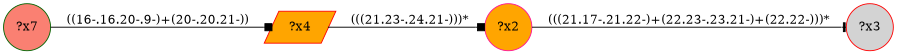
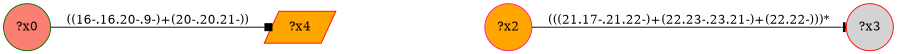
node "?x7": label "?x7" -> "?x0"
edge "?x4" -> "?x2": removed, label "(((21.23-.24.21-)))*"
